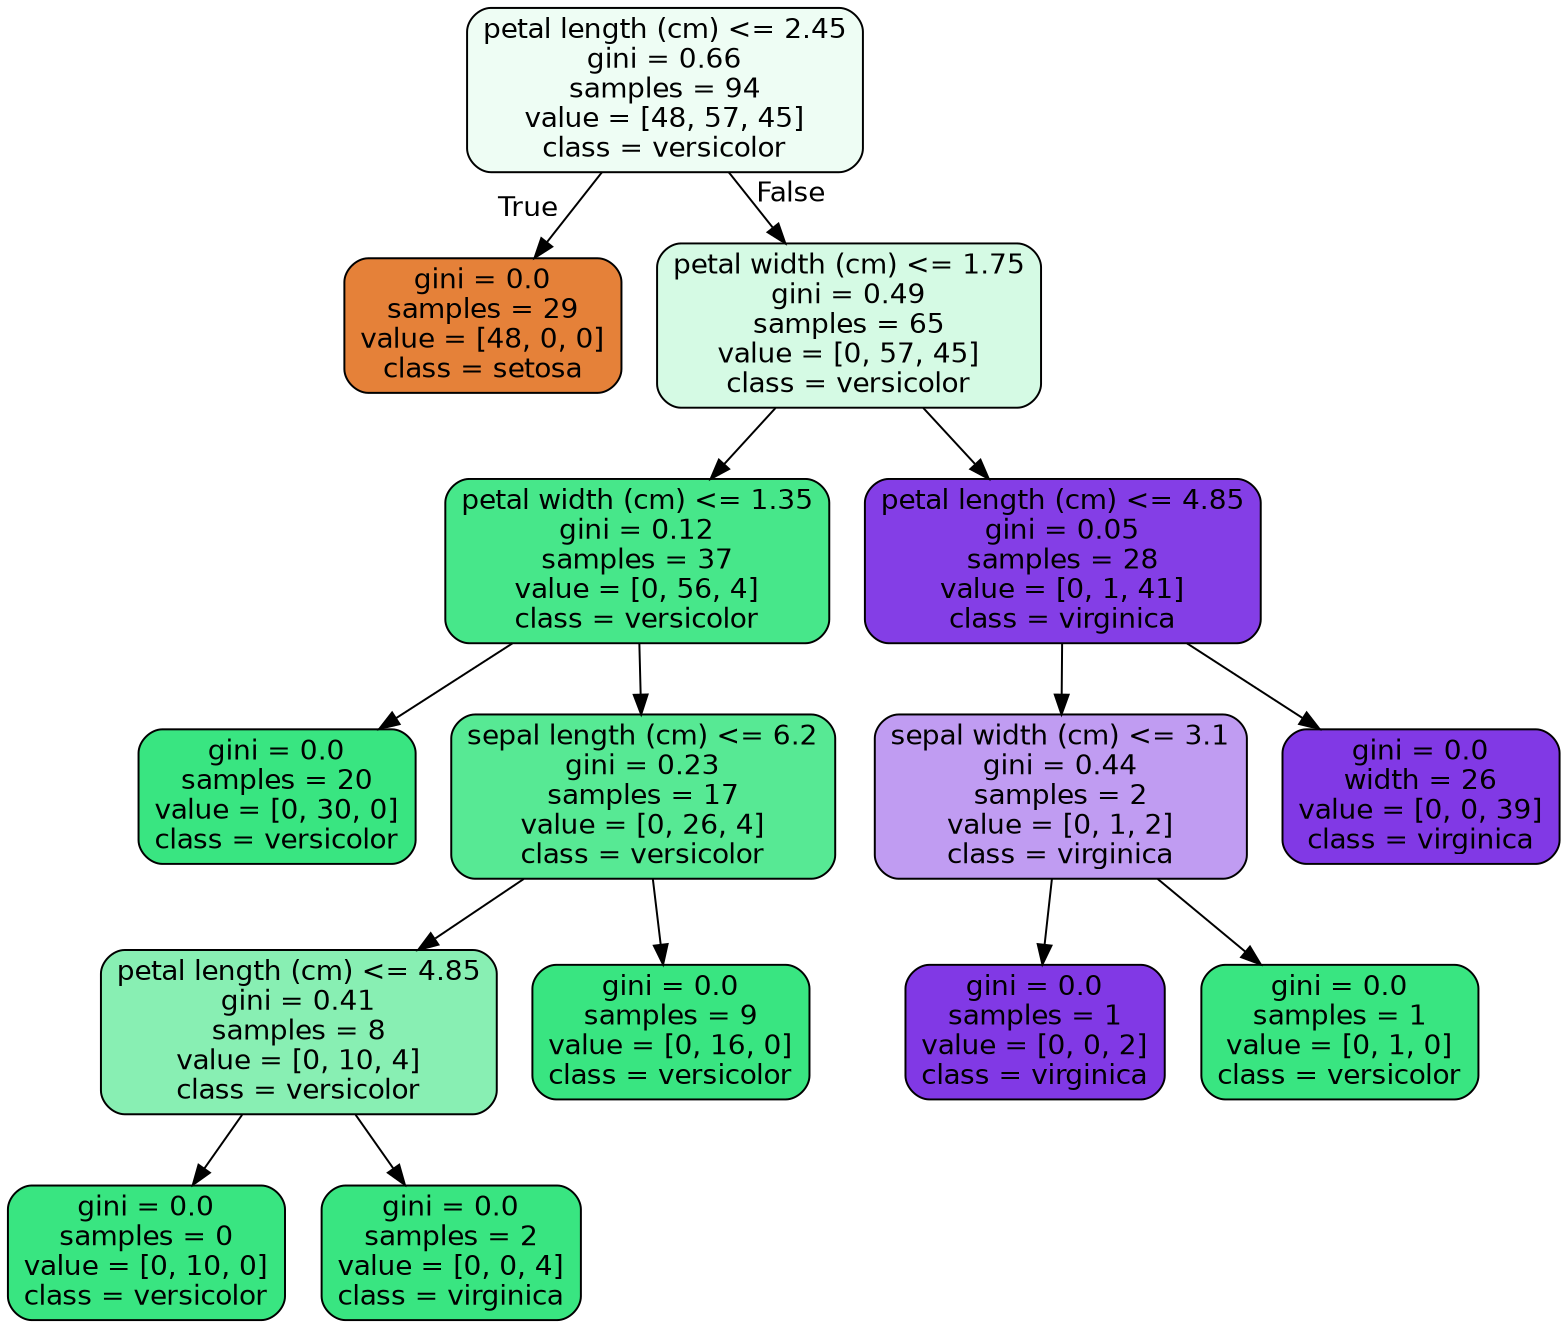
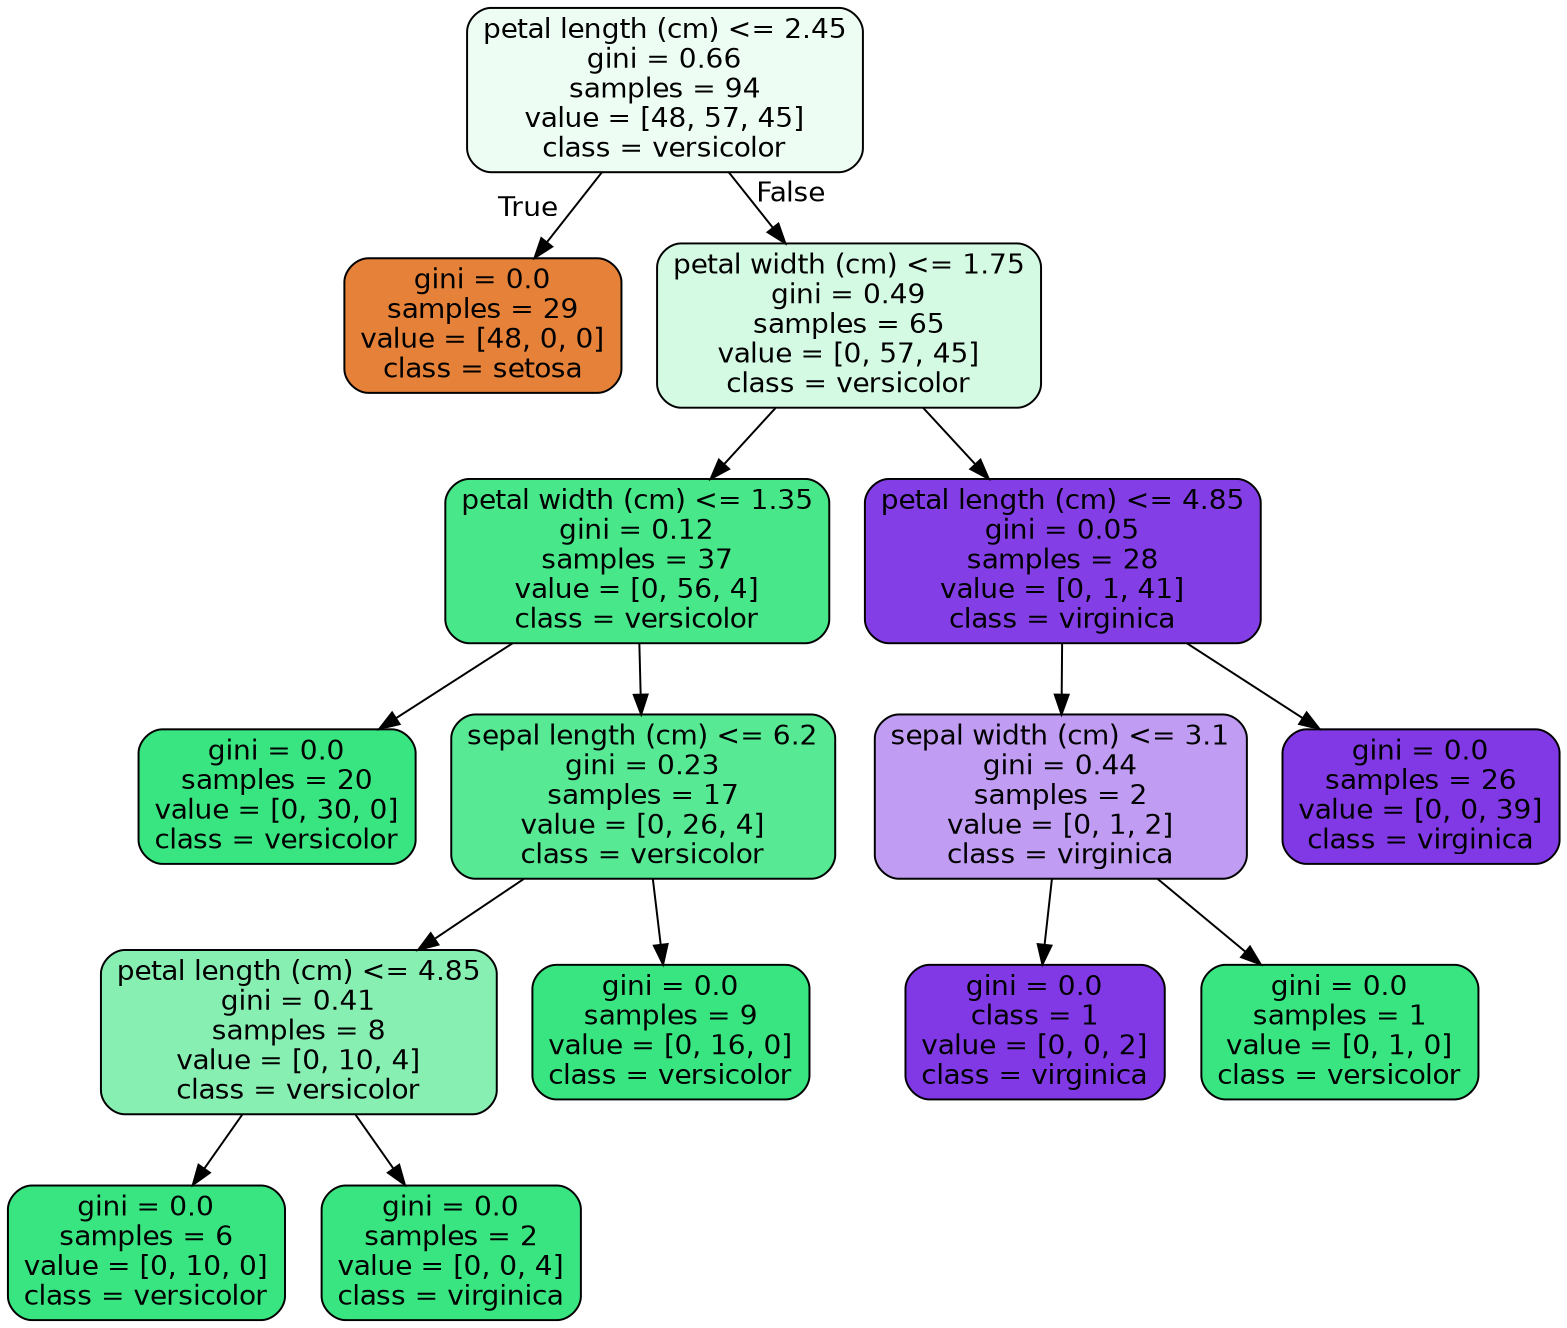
node "gini = 0.0 width = 26 value = [0, 0, 39] class = virginica": label "gini = 0.0 width = 26 value = [0, 0, 39] class = virginica" -> "gini = 0.0 samples = 26 value = [0, 0, 39] class = virginica"
node "gini = 0.0 samples = 1 value = [0, 0, 2] class = virginica": label "gini = 0.0 samples = 1 value = [0, 0, 2] class = virginica" -> "gini = 0.0 class = 1 value = [0, 0, 2] class = virginica"
node "gini = 0.0 samples = 0 value = [0, 10, 0] class = versicolor": label "gini = 0.0 samples = 0 value = [0, 10, 0] class = versicolor" -> "gini = 0.0 samples = 6 value = [0, 10, 0] class = versicolor"
